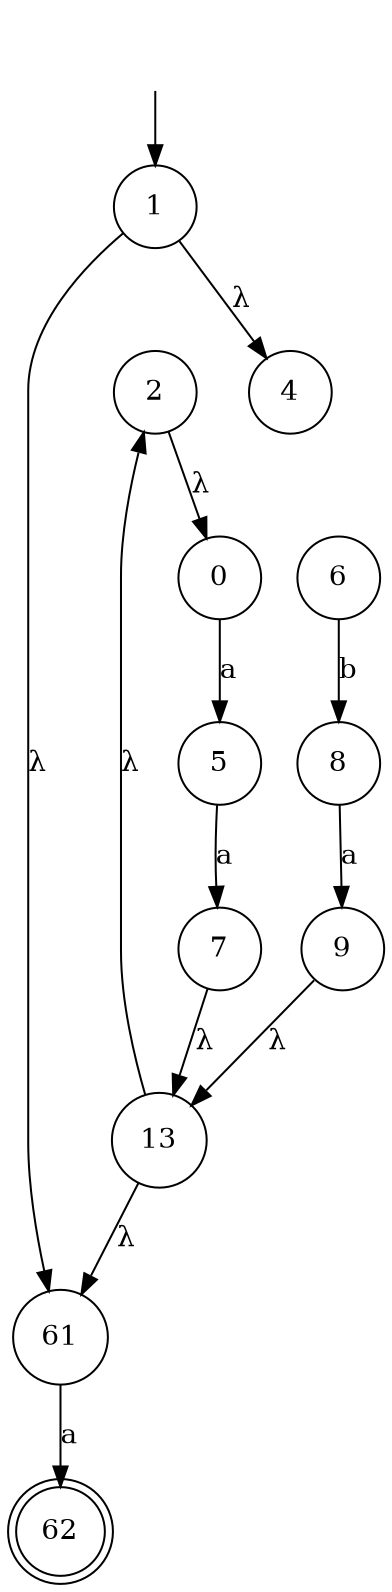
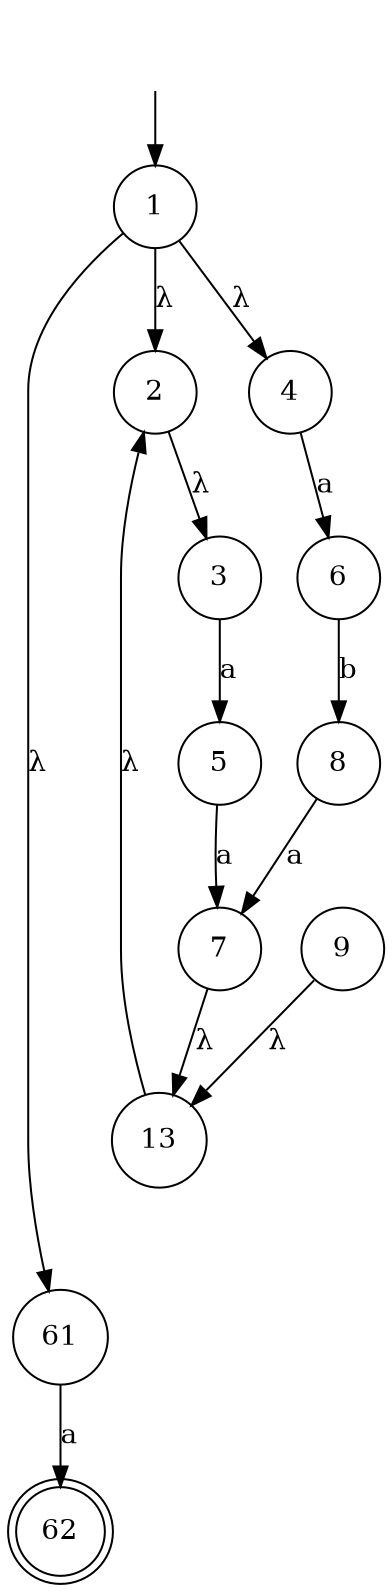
edge "1" -> "2": added, label "λ"
edge "4" -> "6": added, label "a"
node "0": label "0" -> "3"
edge "8" -> "9": now "8" -> "7"
edge "13" -> "61": removed, label "λ"
